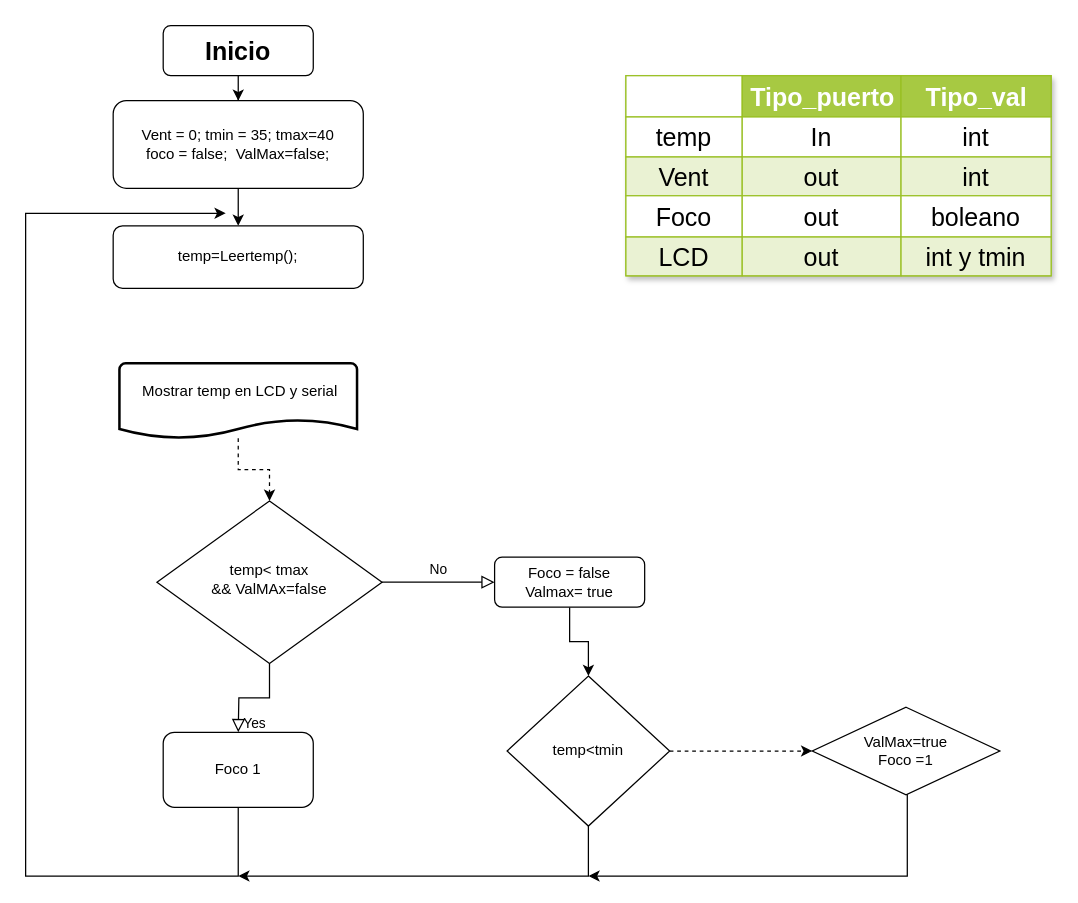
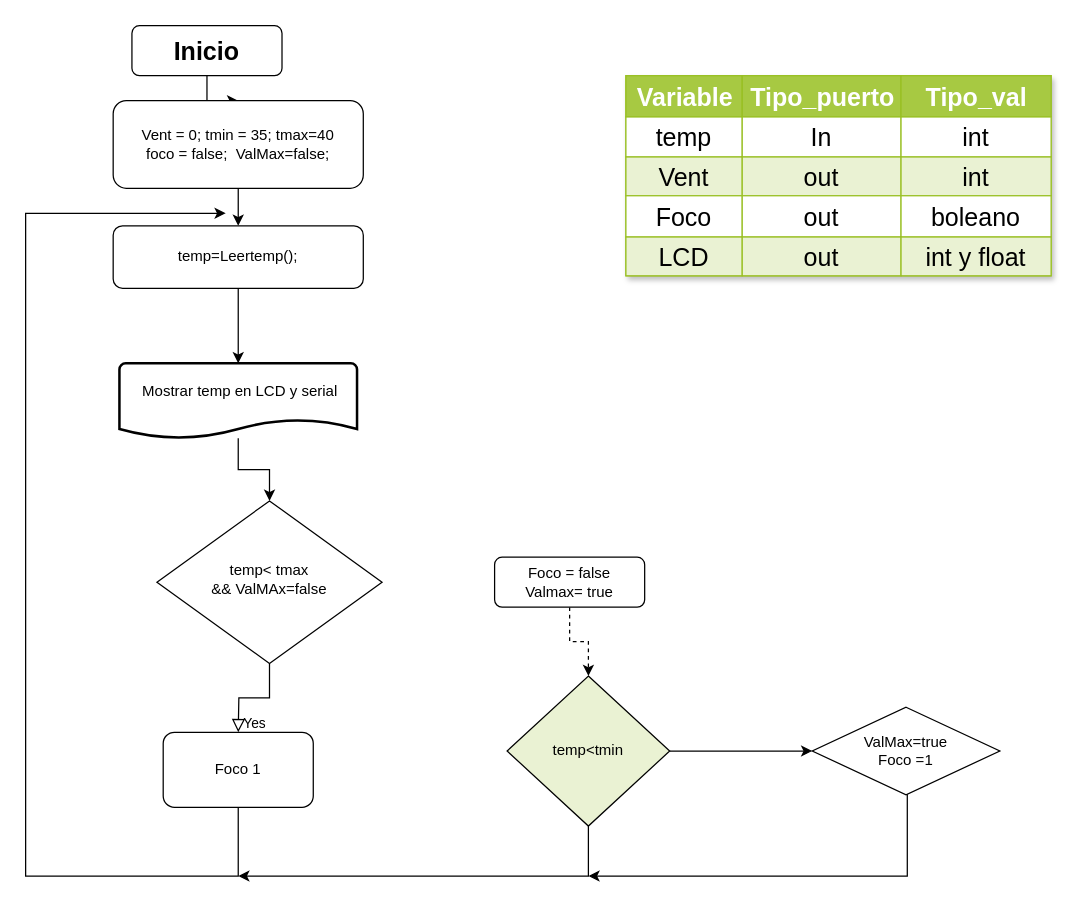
node "Inicio": moved (238, 51) -> (207, 51)
node "Variable": fillcolor #ffffff -> #a7c942
node "int y tmin": label "int y tmin" -> "int y float"
edge "temp=Leertemp();" -> "Mostrar temp en LCD y serial": added
edge "Mostrar temp en LCD y serial" -> "temp< tmax && ValMAx=false": style dashed -> solid
edge "temp< tmax && ValMAx=false" -> "Foco = false Valmax= true": removed, label "No"
edge "Foco = false Valmax= true" -> "temp<tmin": style solid -> dashed
node "temp<tmin": fillcolor #ffffff -> #eaf2d3
edge "temp<tmin" -> "ValMax=true Foco =1": style dashed -> solid
